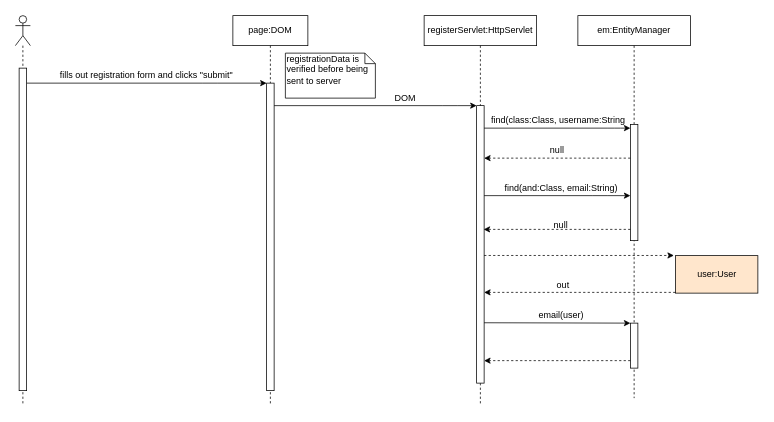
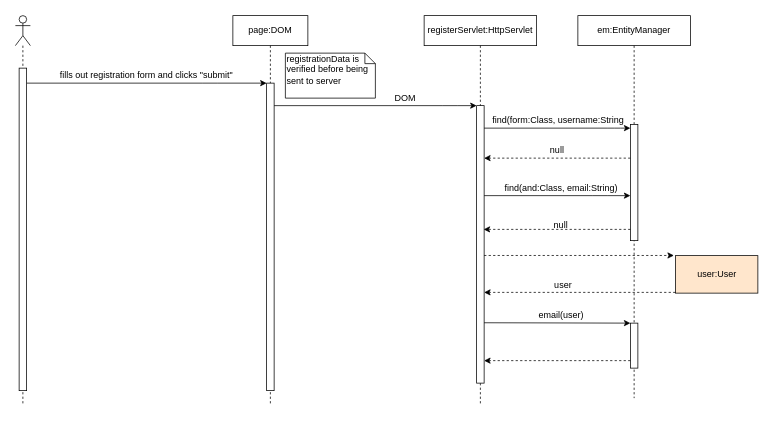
node "find(class:Class, username:String": label "find(class:Class, username:String" -> "find(form:Class, username:String"
node "out": label "out" -> "user"
